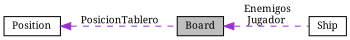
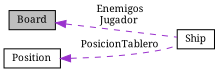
edge "Board" -> "Position": now "Ship" -> "Position"
